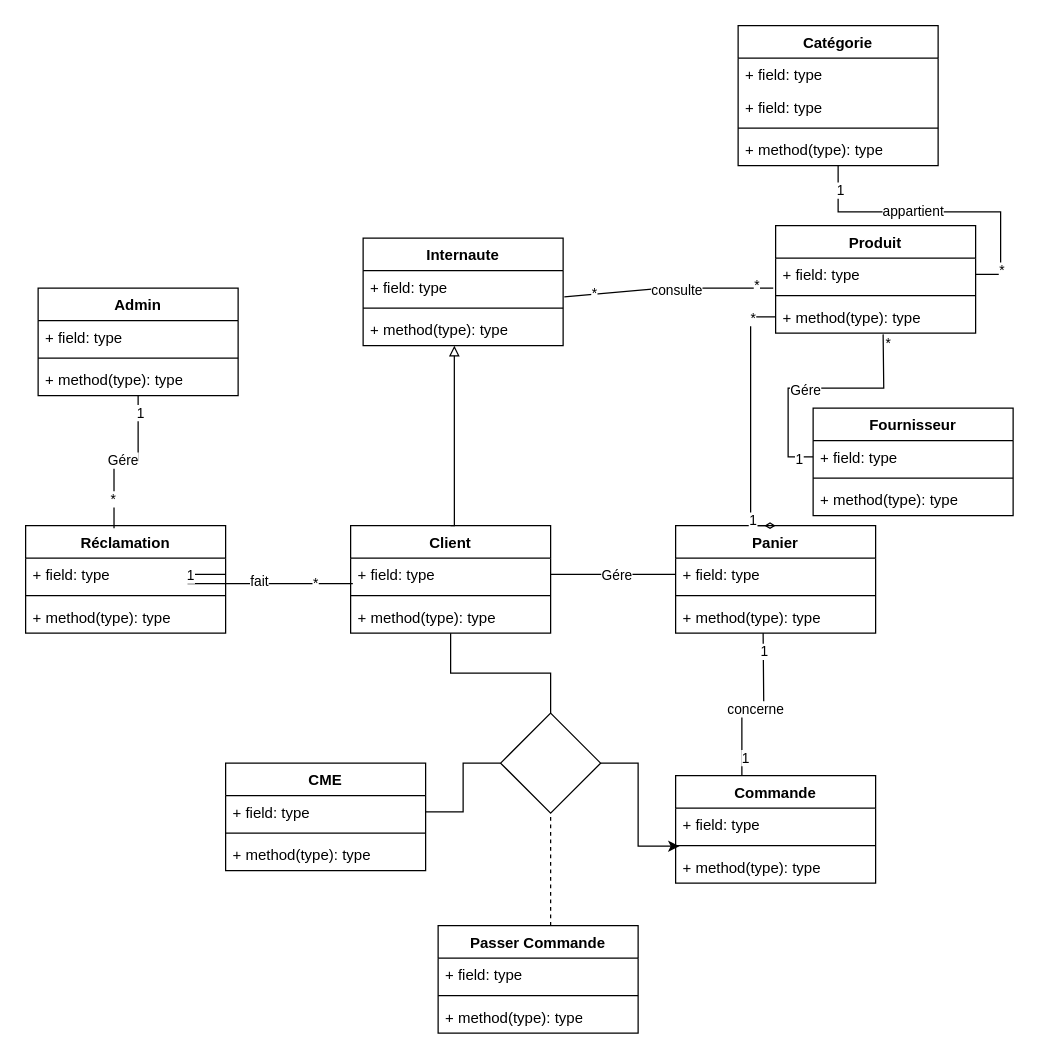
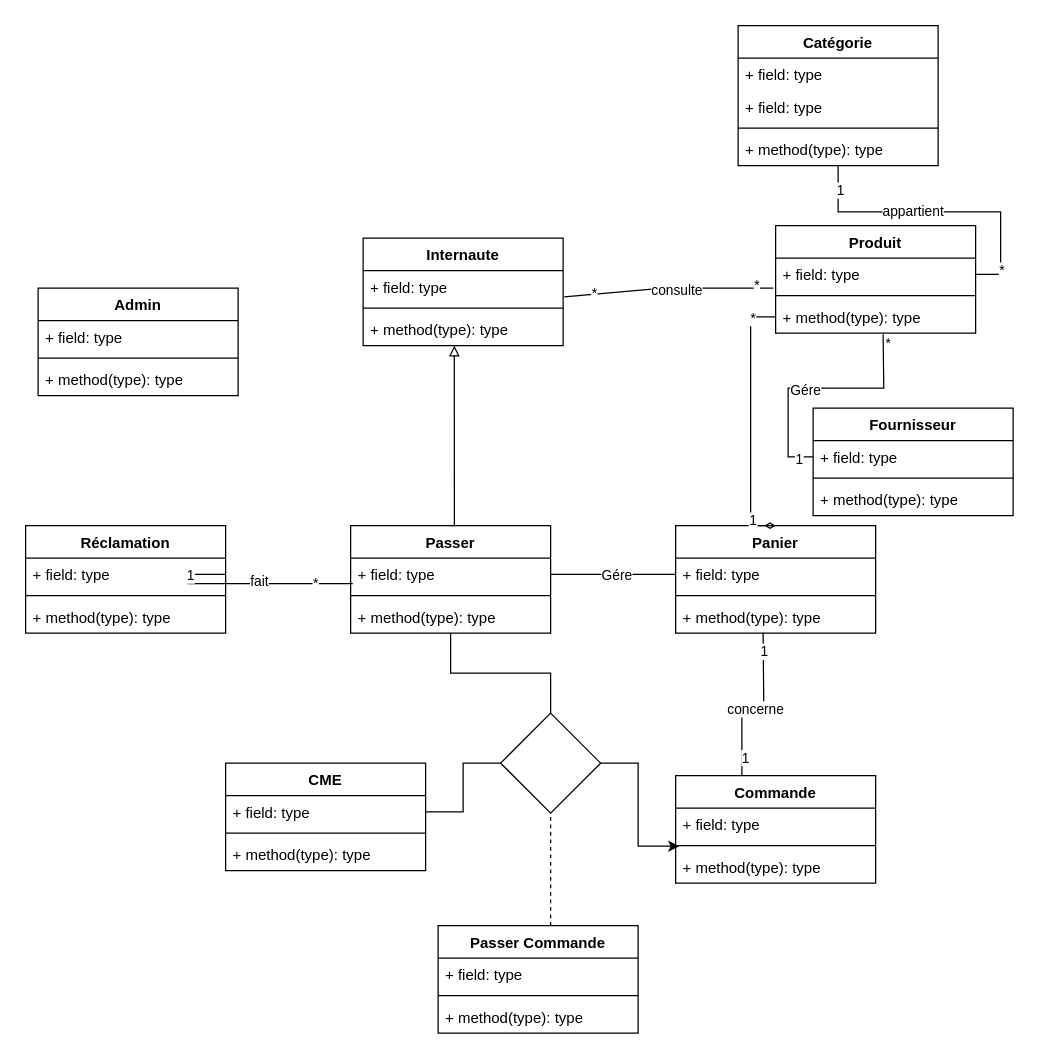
edge "Admin" -- "Réclamation": removed, labels "1", "Gére", "*"
node "Client": label "Client" -> "Passer"
